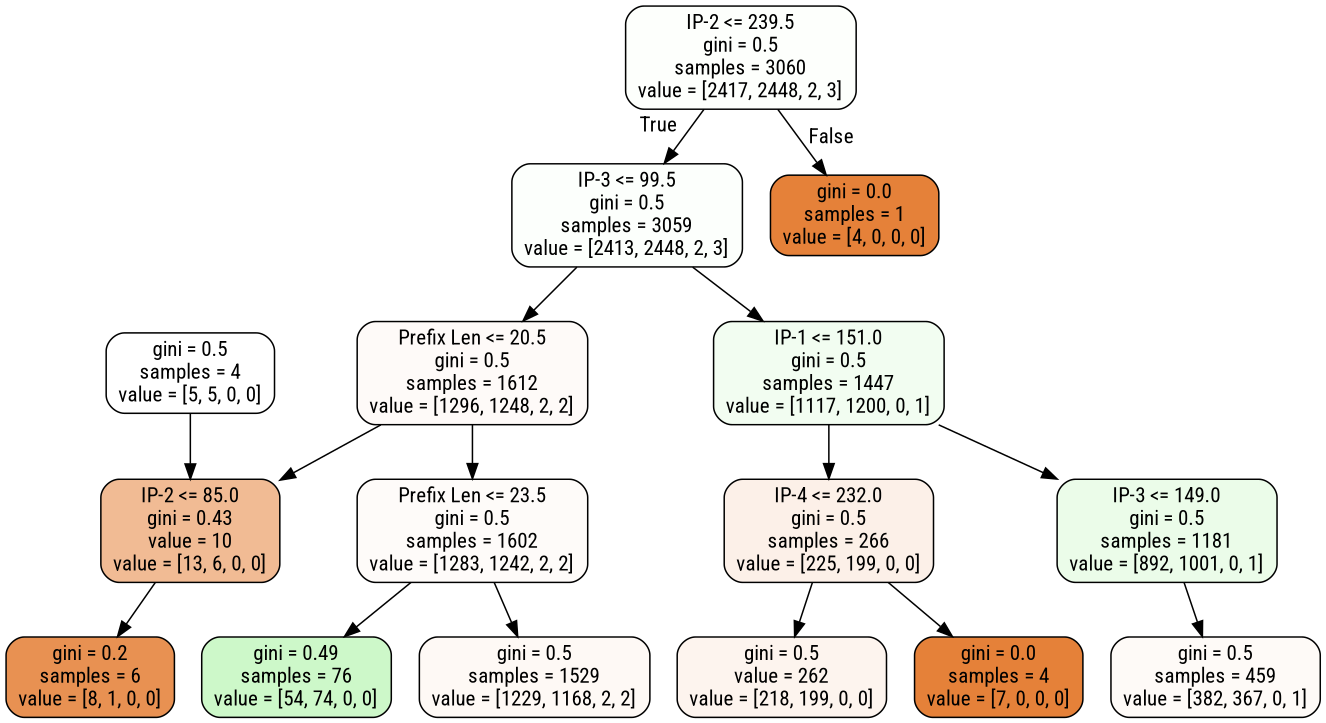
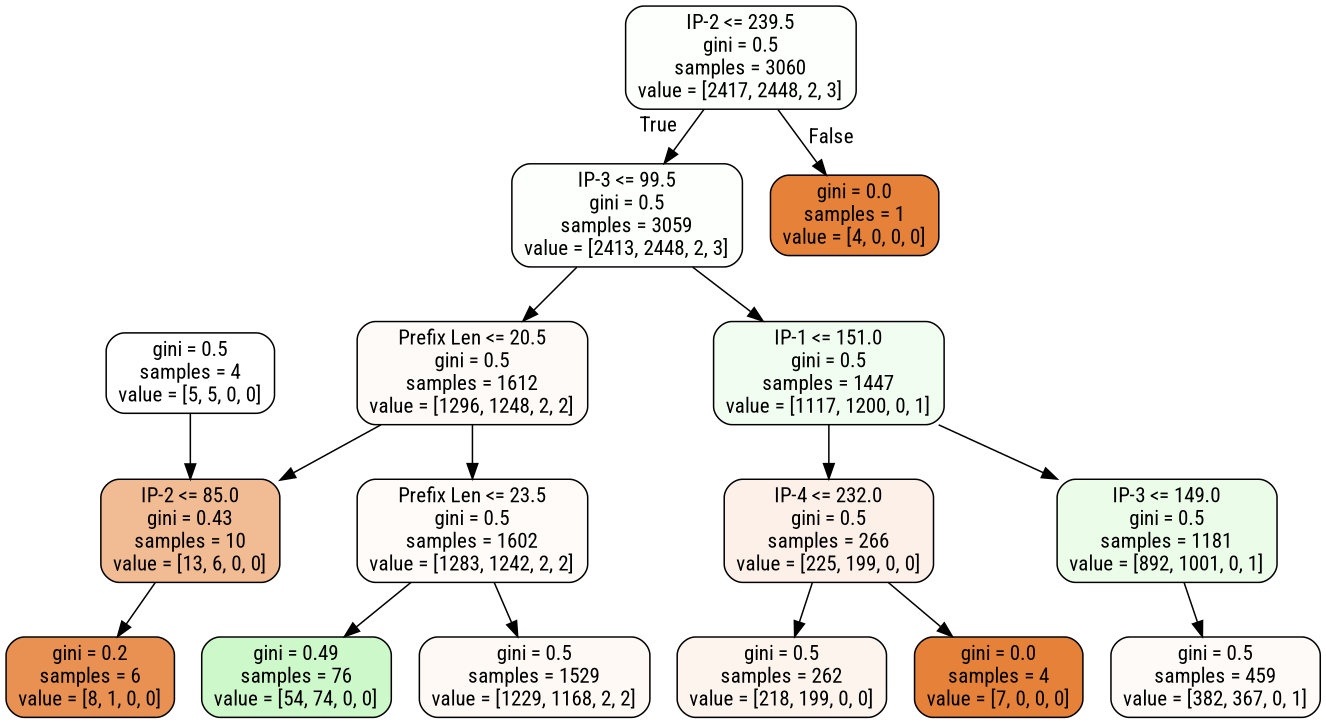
node "IP-2 <= 85.0 gini = 0.43 value = 10 value = [13, 6, 0, 0]": label "IP-2 <= 85.0 gini = 0.43 value = 10 value = [13, 6, 0, 0]" -> "IP-2 <= 85.0 gini = 0.43 samples = 10 value = [13, 6, 0, 0]"
node "gini = 0.5 value = 262 value = [218, 199, 0, 0]": label "gini = 0.5 value = 262 value = [218, 199, 0, 0]" -> "gini = 0.5 samples = 262 value = [218, 199, 0, 0]"
